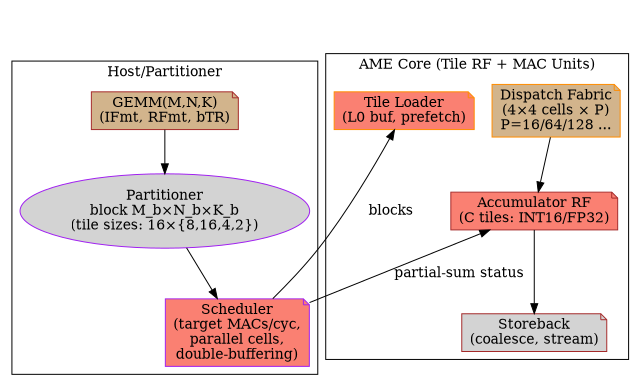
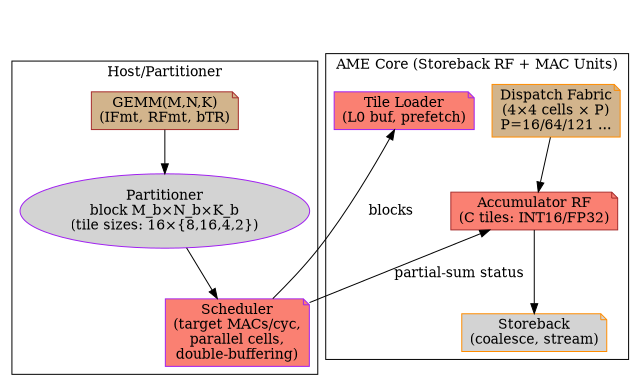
cluster "AME Core (Tile RF + MAC Units)": label "AME Core (Tile RF + MAC Units)" -> "AME Core (Storeback RF + MAC Units)"
node "Tile Loader (L0 buf, prefetch)": color darkorange -> purple
node "Dispatch Fabric (4×4 cells × P) P=16/64/128 ...": label "Dispatch Fabric (4×4 cells × P) P=16/64/128 ..." -> "Dispatch Fabric (4×4 cells × P) P=16/64/121 ..."
node "Storeback (coalesce, stream)": color brown -> darkorange
